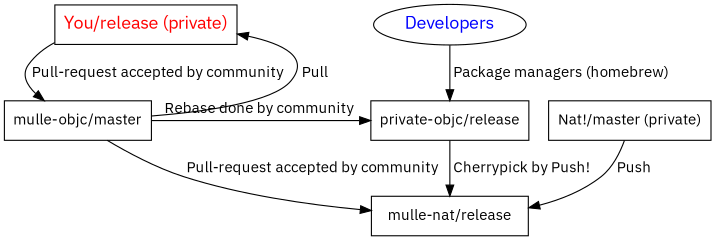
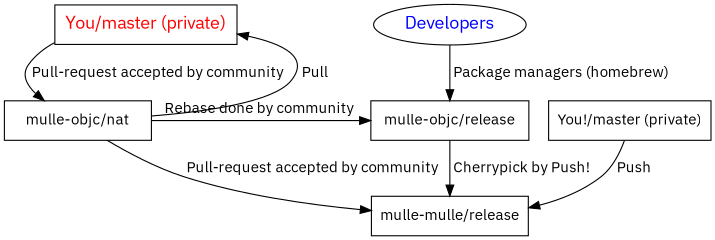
node "You/release (private)": label "You/release (private)" -> "You/master (private)"
node "mulle-objc/master": label "mulle-objc/master" -> "mulle-objc/nat"
node "private-objc/release": label "private-objc/release" -> "mulle-objc/release"
node "Nat!/master (private)": label "Nat!/master (private)" -> "You!/master (private)"
node "mulle-nat/release": label "mulle-nat/release" -> "mulle-mulle/release"
